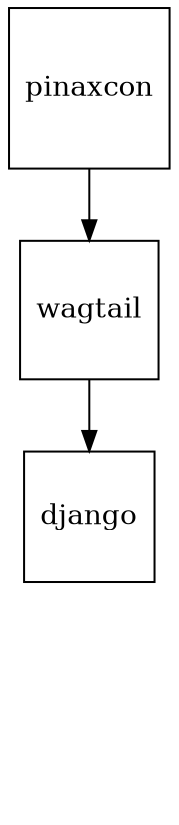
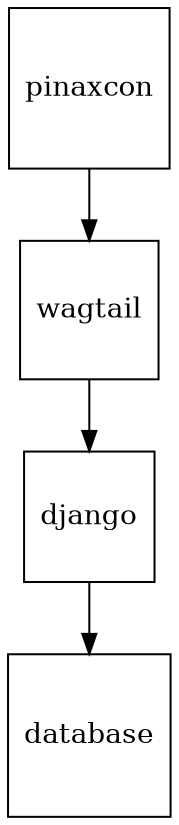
node "database": added
